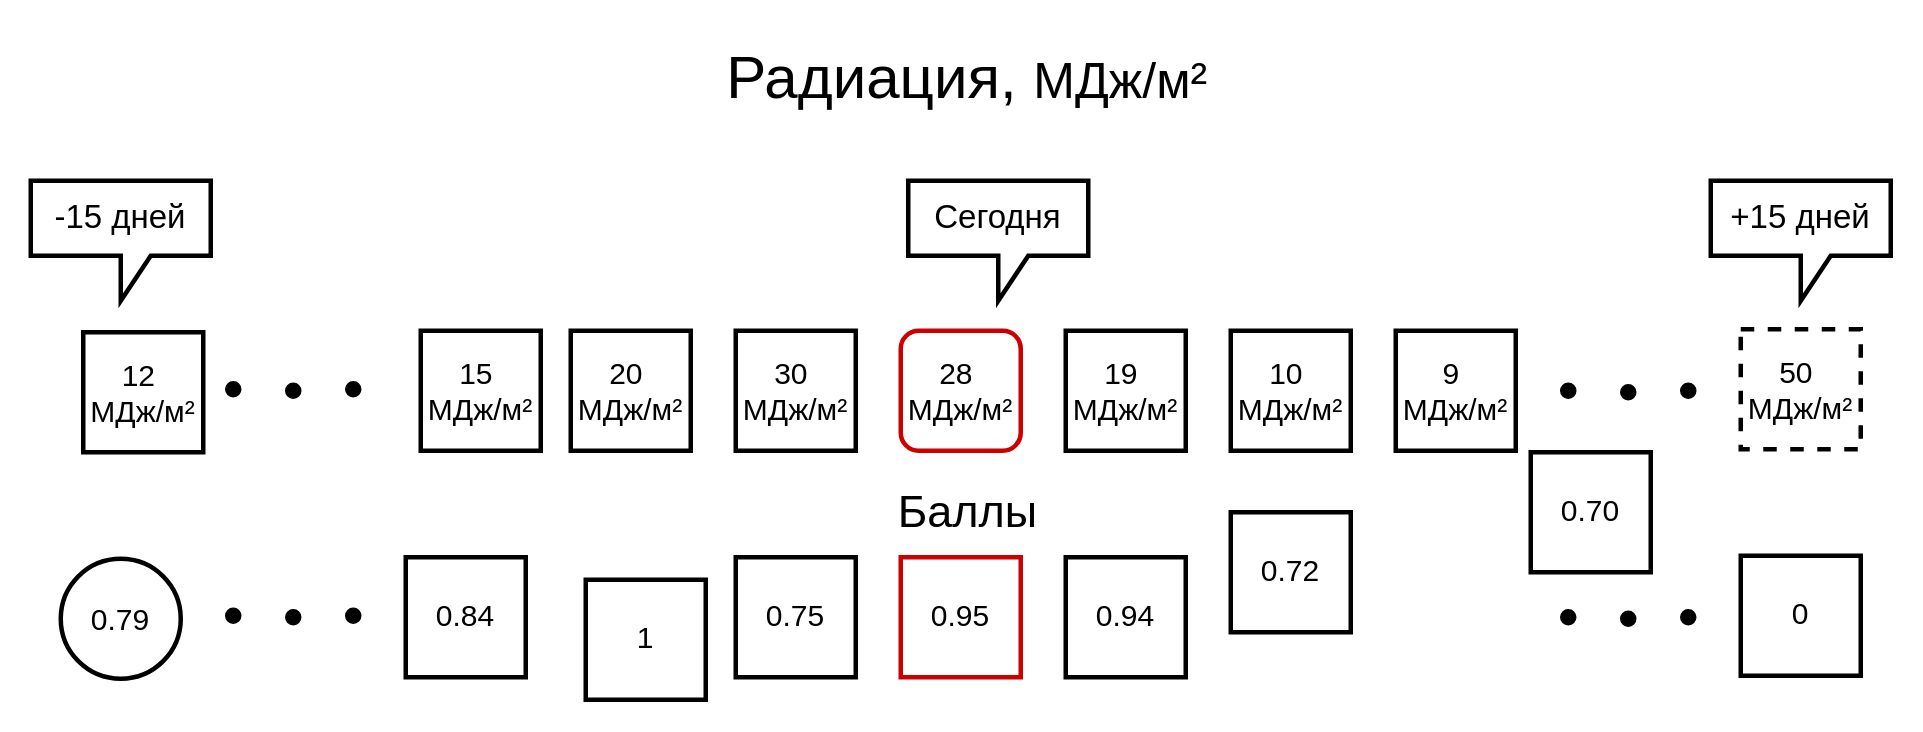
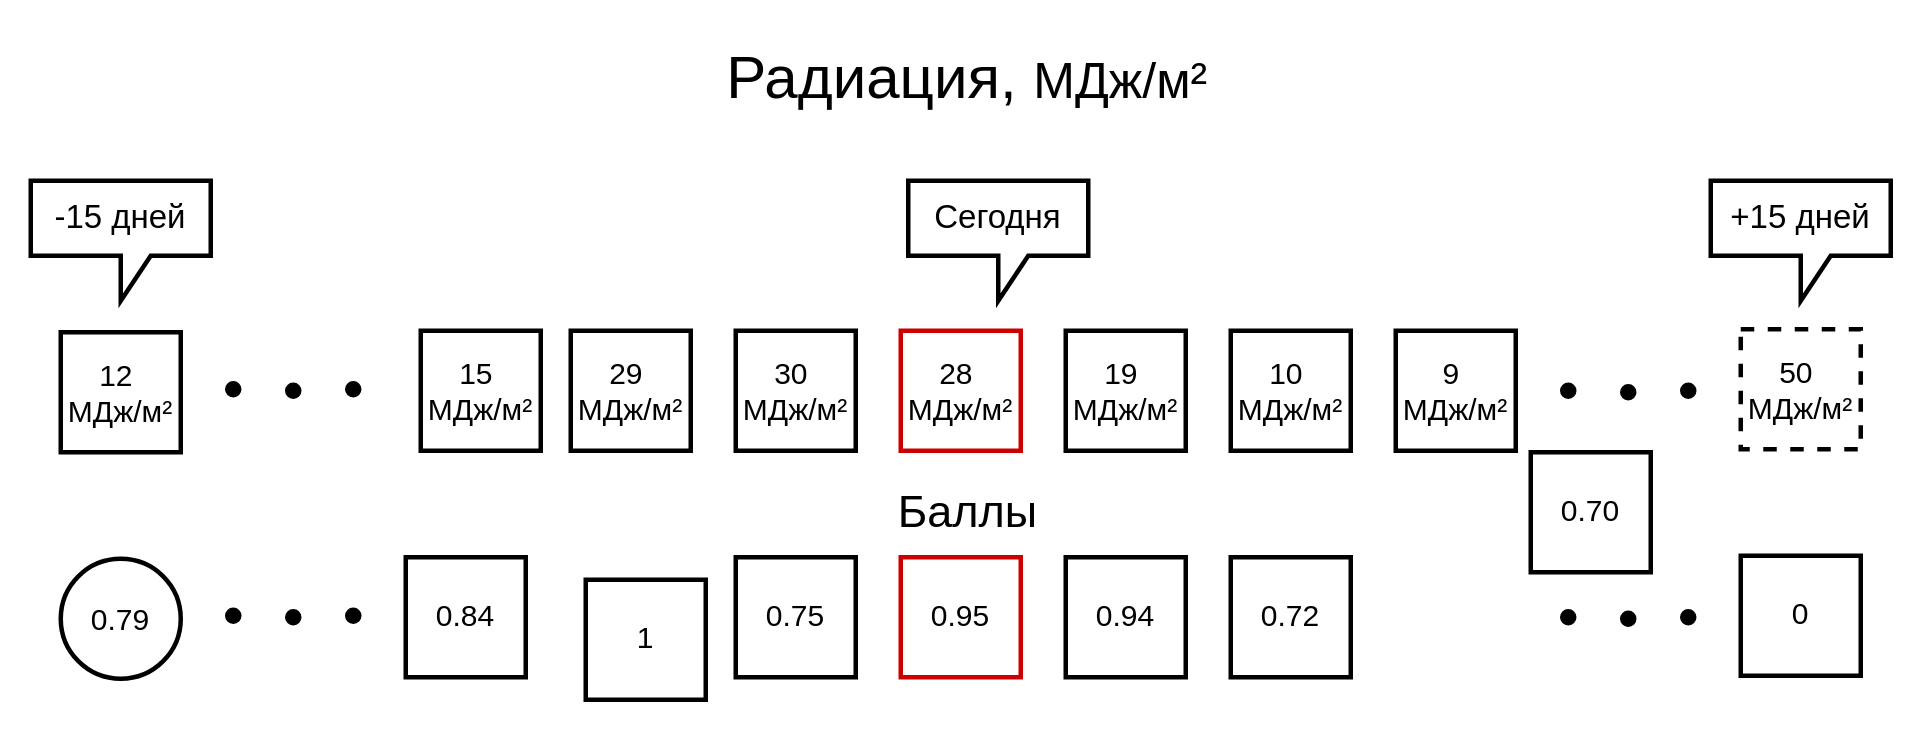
node "20 MДж/м²": label "20 MДж/м²" -> "29 MДж/м²"
node "28 MДж/м²": shape rounded rectangle -> rectangle
node "12 MДж/м²": moved (143, 392) -> (121, 392)
node "0.72": moved (1291, 572) -> (1291, 617)
